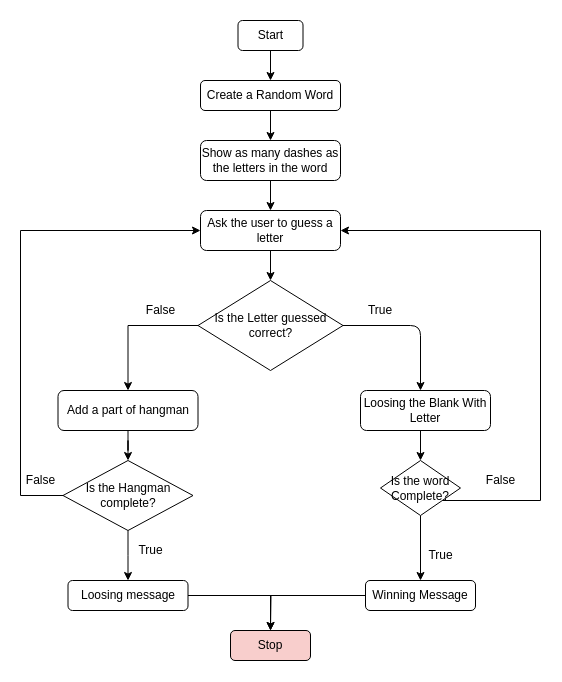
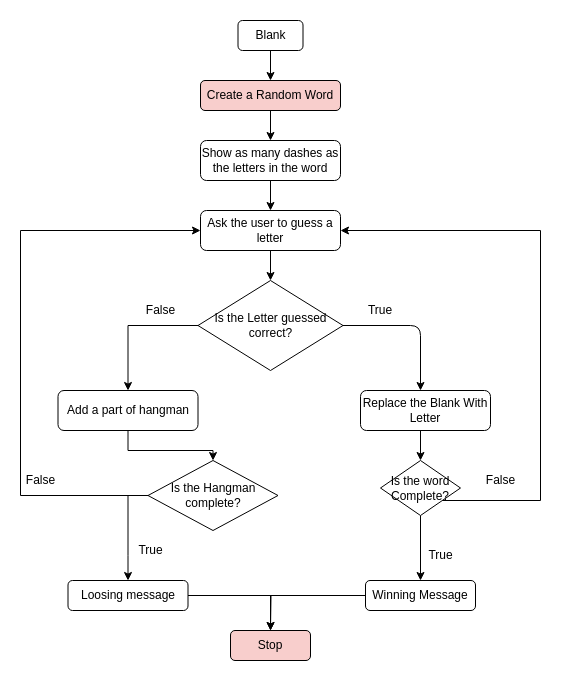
node "Start": label "Start" -> "Blank"
node "Create a Random Word": fillcolor #ffffff -> #f8cecc
node "Loosing the Blank With Letter": label "Loosing the Blank With Letter" -> "Replace the Blank With Letter"
node "Is the Hangman complete?": moved (128, 496) -> (213, 496)
